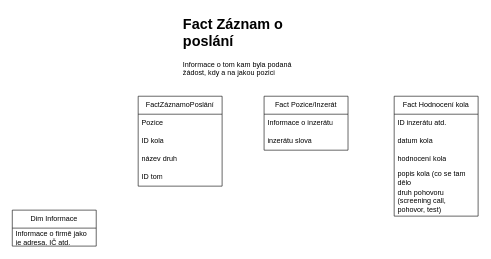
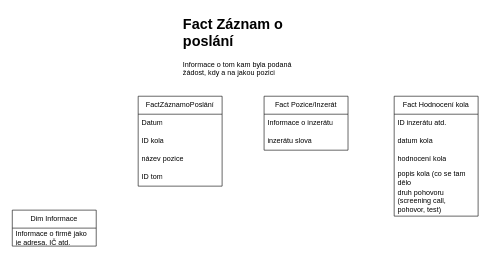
node "Pozice": label "Pozice" -> "Datum"
node "název druh": label "název druh" -> "název pozice"
